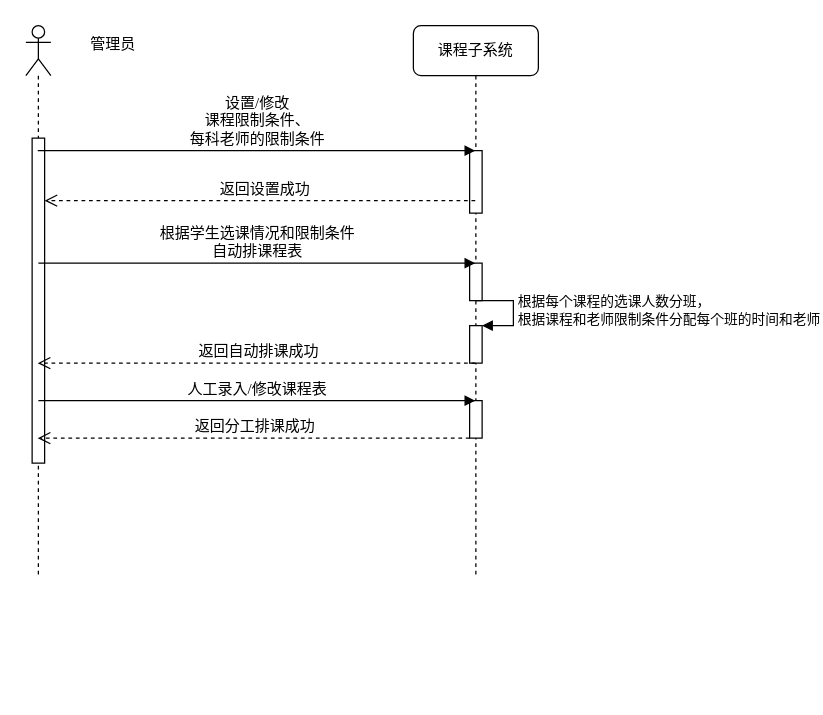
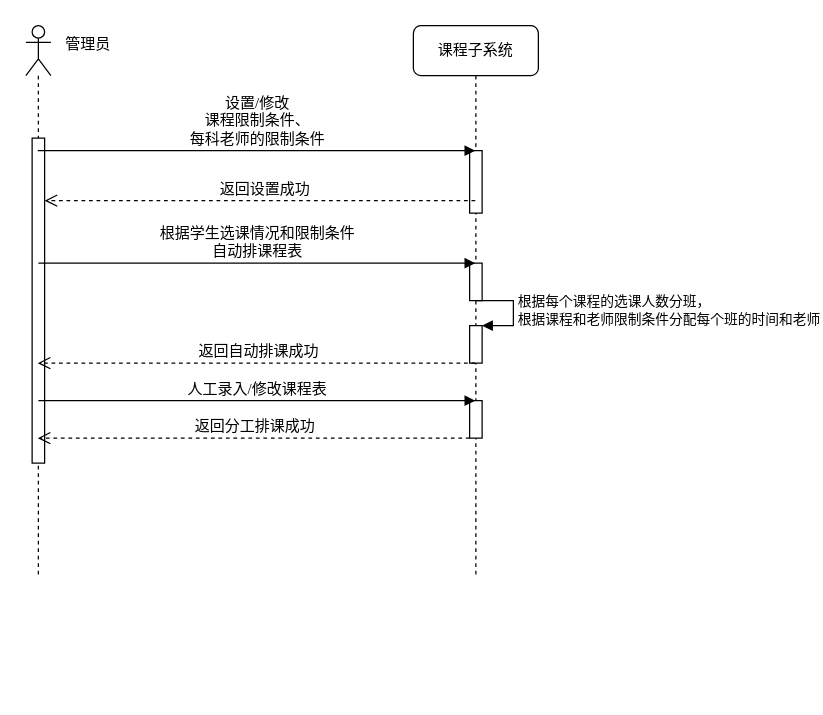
node "管理员": moved (113, 44) -> (88, 44)
